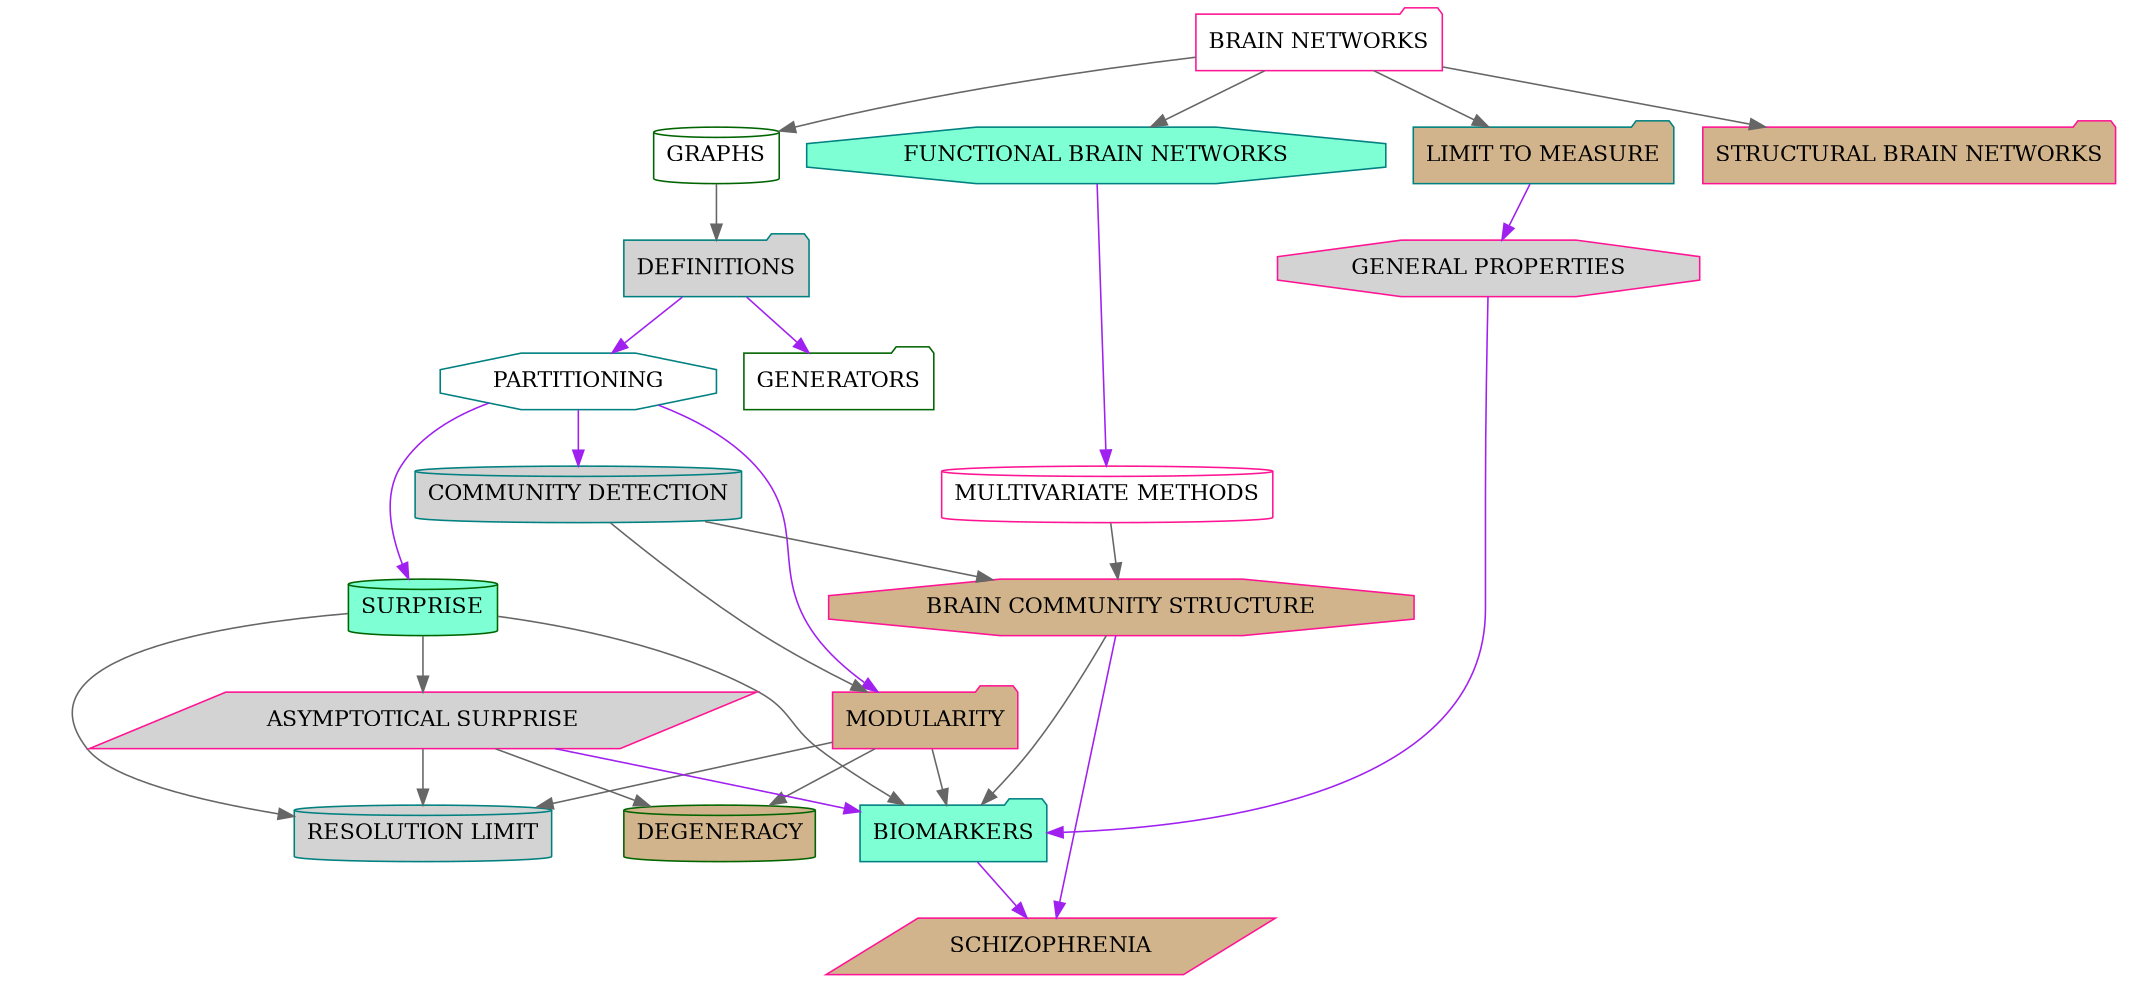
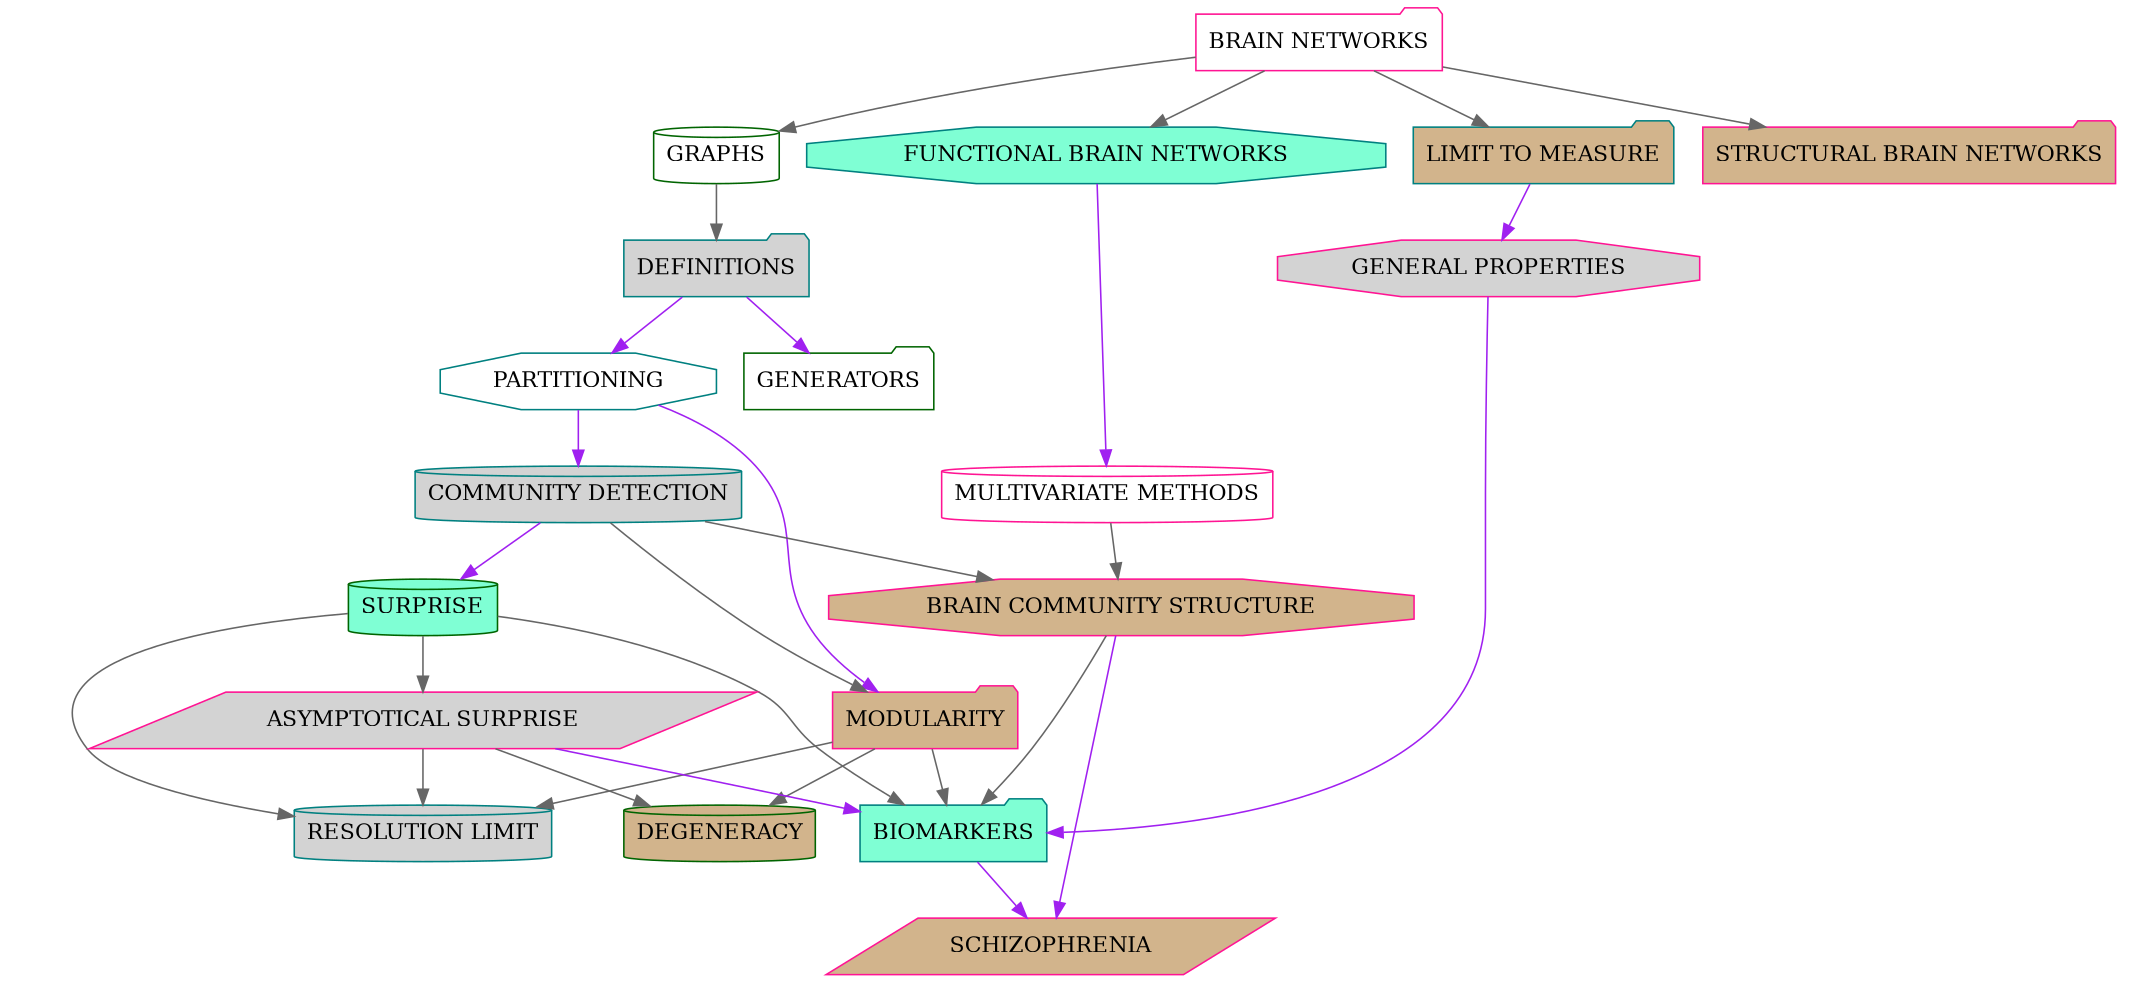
edge "PARTITIONING" -> "SURPRISE": now "COMMUNITY DETECTION" -> "SURPRISE"
